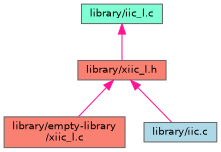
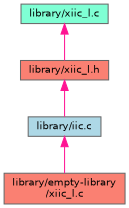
node "library/iic_l.c": label "library/iic_l.c" -> "library/xiic_l.c"
edge "library/empty-library /xiic_l.c" -> "library/xiic_l.h": now "library/empty-library /xiic_l.c" -> "library/iic.c"
